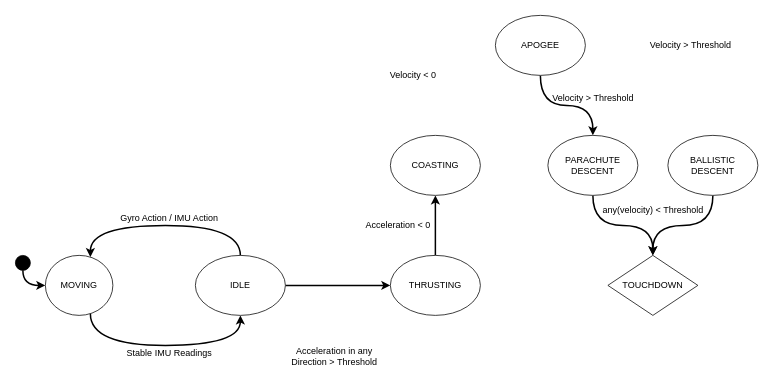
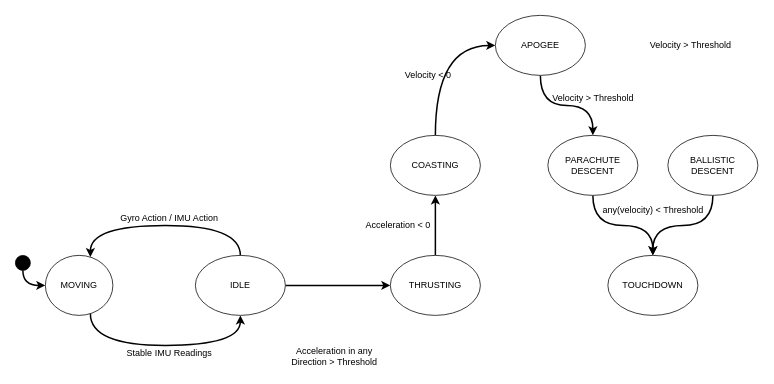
node "Velocity < 0": moved (413, 75) -> (428, 75)
edge "COASTING" -> "APOGEE": added
node "TOUCHDOWN": shape diamond -> ellipse
